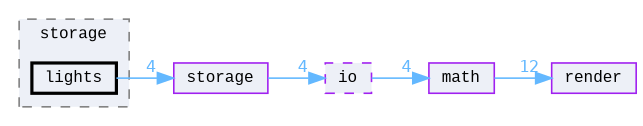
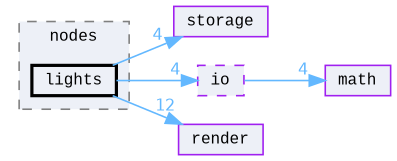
cluster "storage": label "storage" -> "nodes"
edge "storage" -> "io": now "lights" -> "io"
edge "math" -> "render": now "lights" -> "render"
